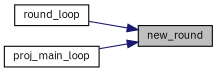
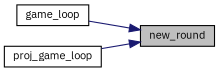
node "round_loop": label "round_loop" -> "game_loop"
node "proj_main_loop": label "proj_main_loop" -> "proj_game_loop"
